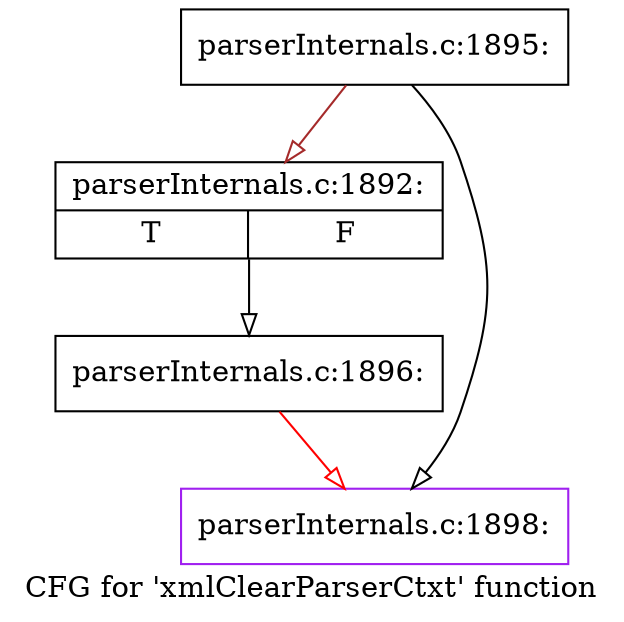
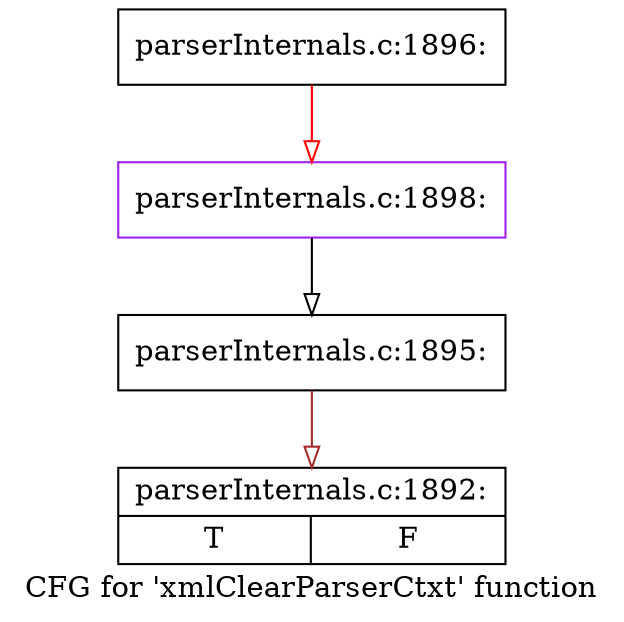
edge "parserInternals.c:1895:" -> "parserInternals.c:1898:": reversed
edge "parserInternals.c:1892:" -> "parserInternals.c:1896:": removed
